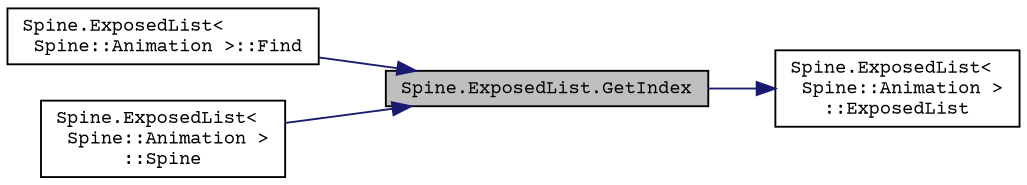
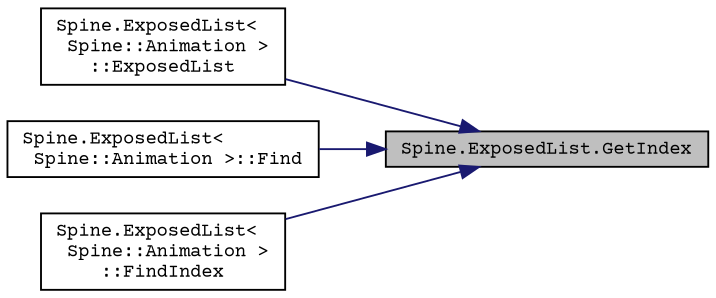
edge "Spine.ExposedList.GetIndex" -> "Spine.ExposedList< Spine::Animation > ::ExposedList": reversed
node "Spine.ExposedList< Spine::Animation > ::Spine": label "Spine.ExposedList< Spine::Animation > ::Spine" -> "Spine.ExposedList< Spine::Animation > ::FindIndex"
